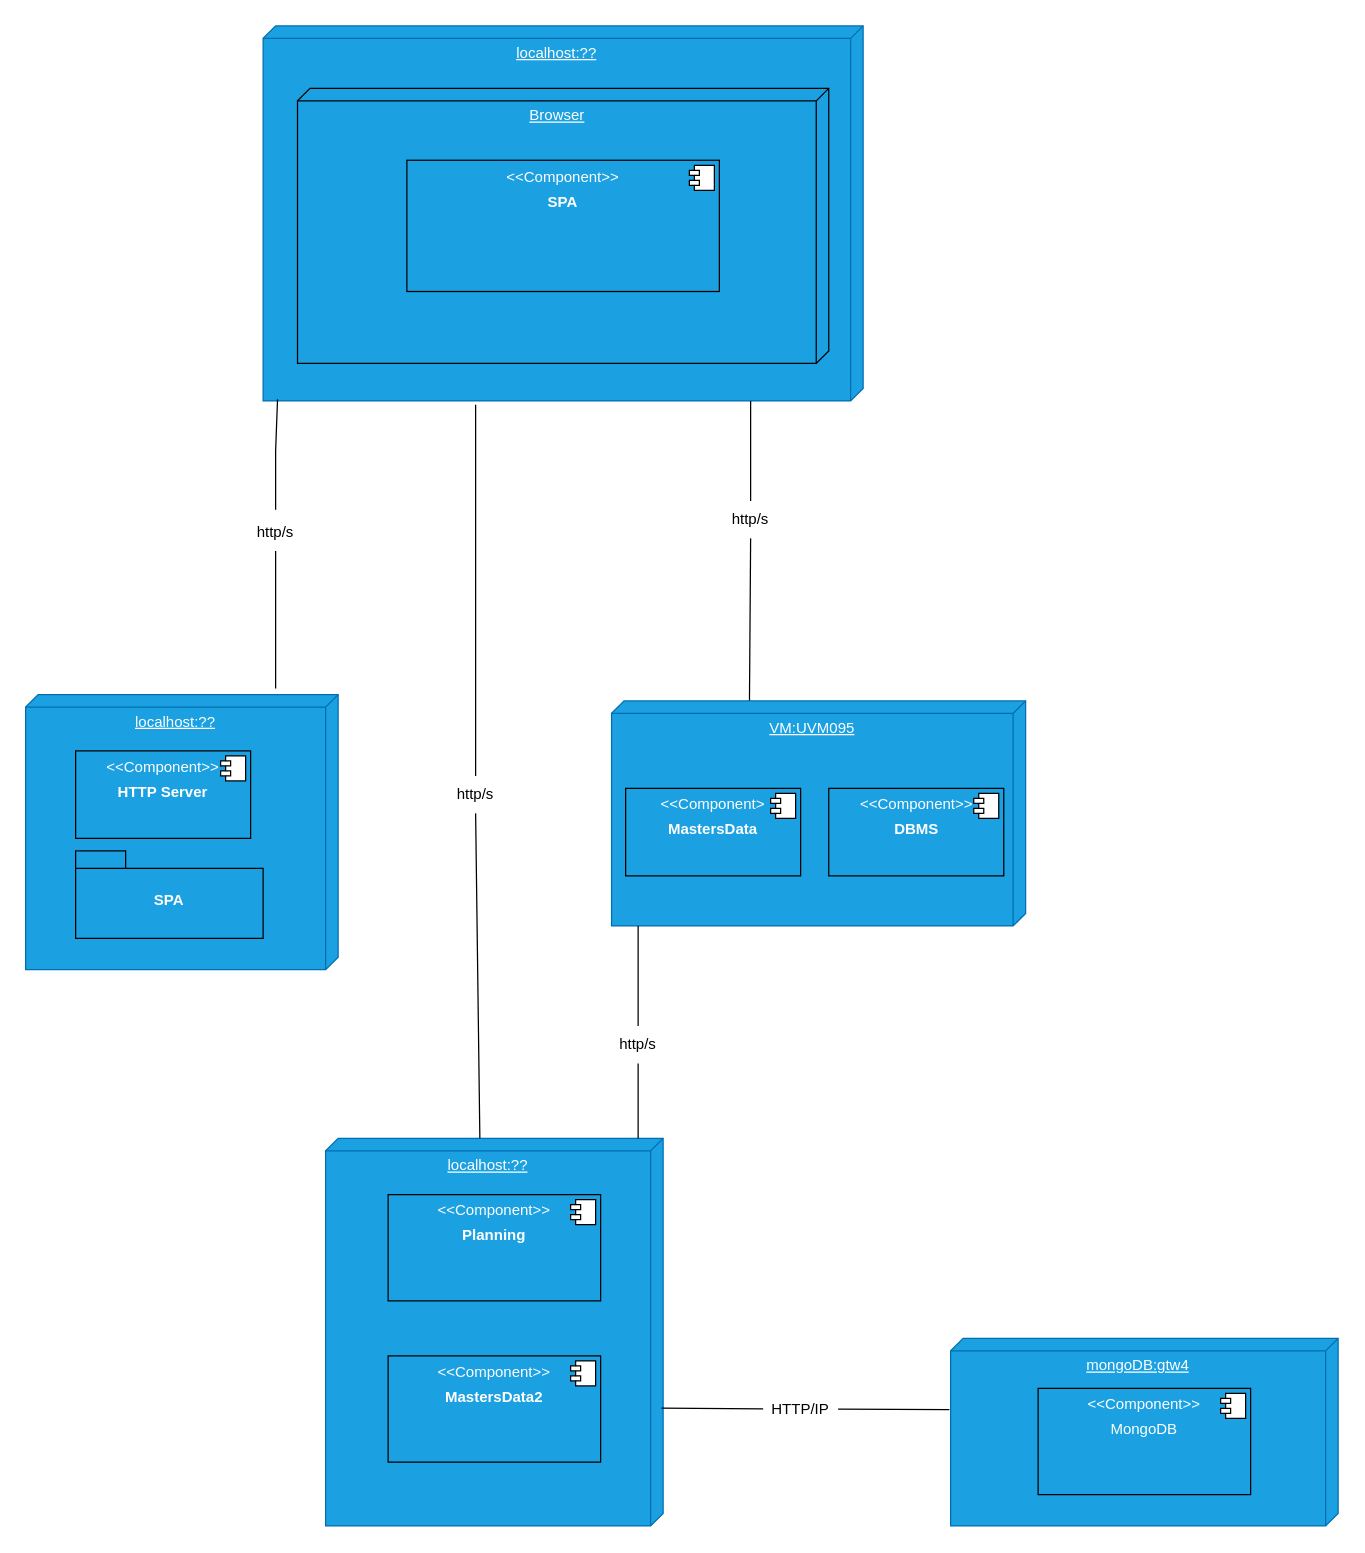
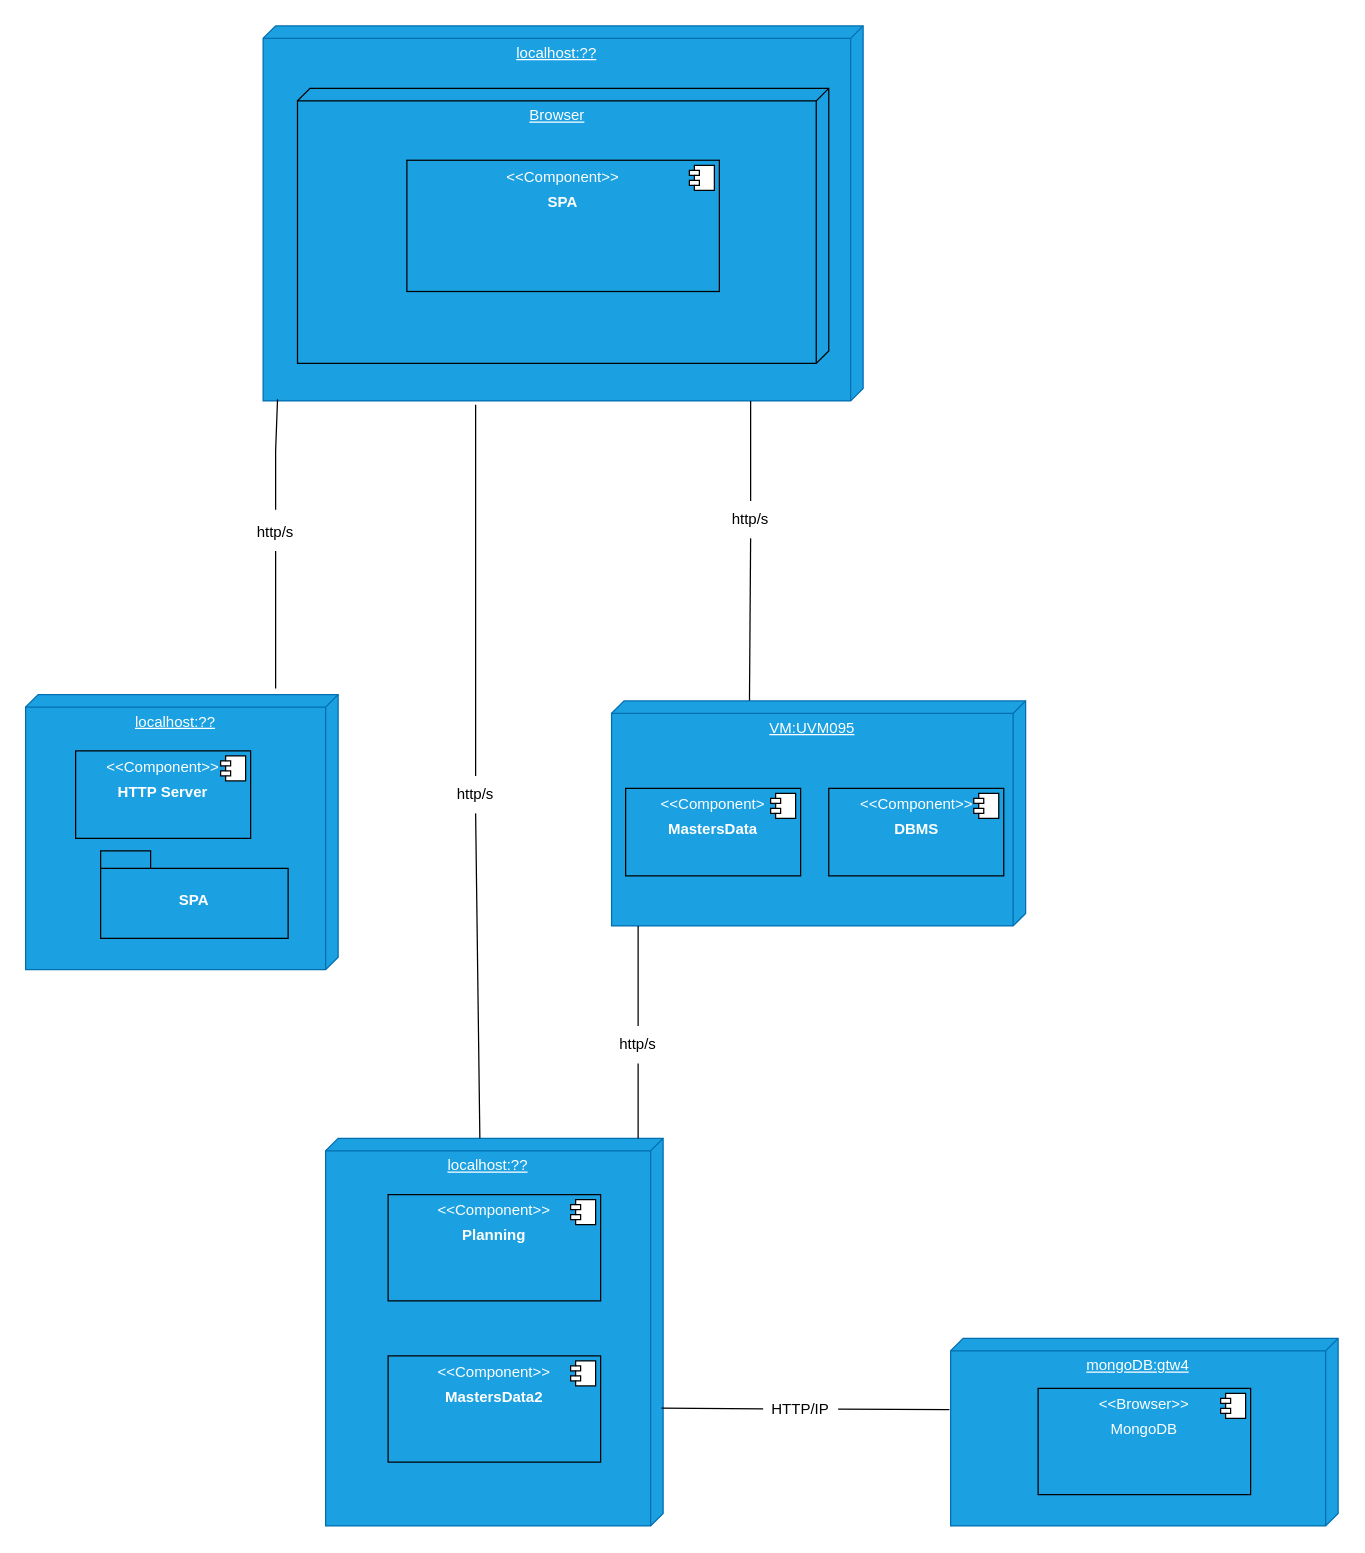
node "SPA": moved (169, 894) -> (194, 894)
node "<<Component>> MongoDB": label "<<Component>> MongoDB" -> "<<Browser>> MongoDB"
